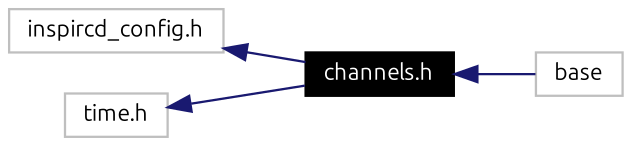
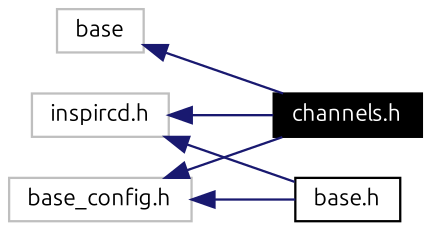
node "inspircd_config.h": label "inspircd_config.h" -> "base_config.h"
edge "base" -> "channels.h": reversed
node "time.h": label "time.h" -> "inspircd.h"
node "base.h": added
